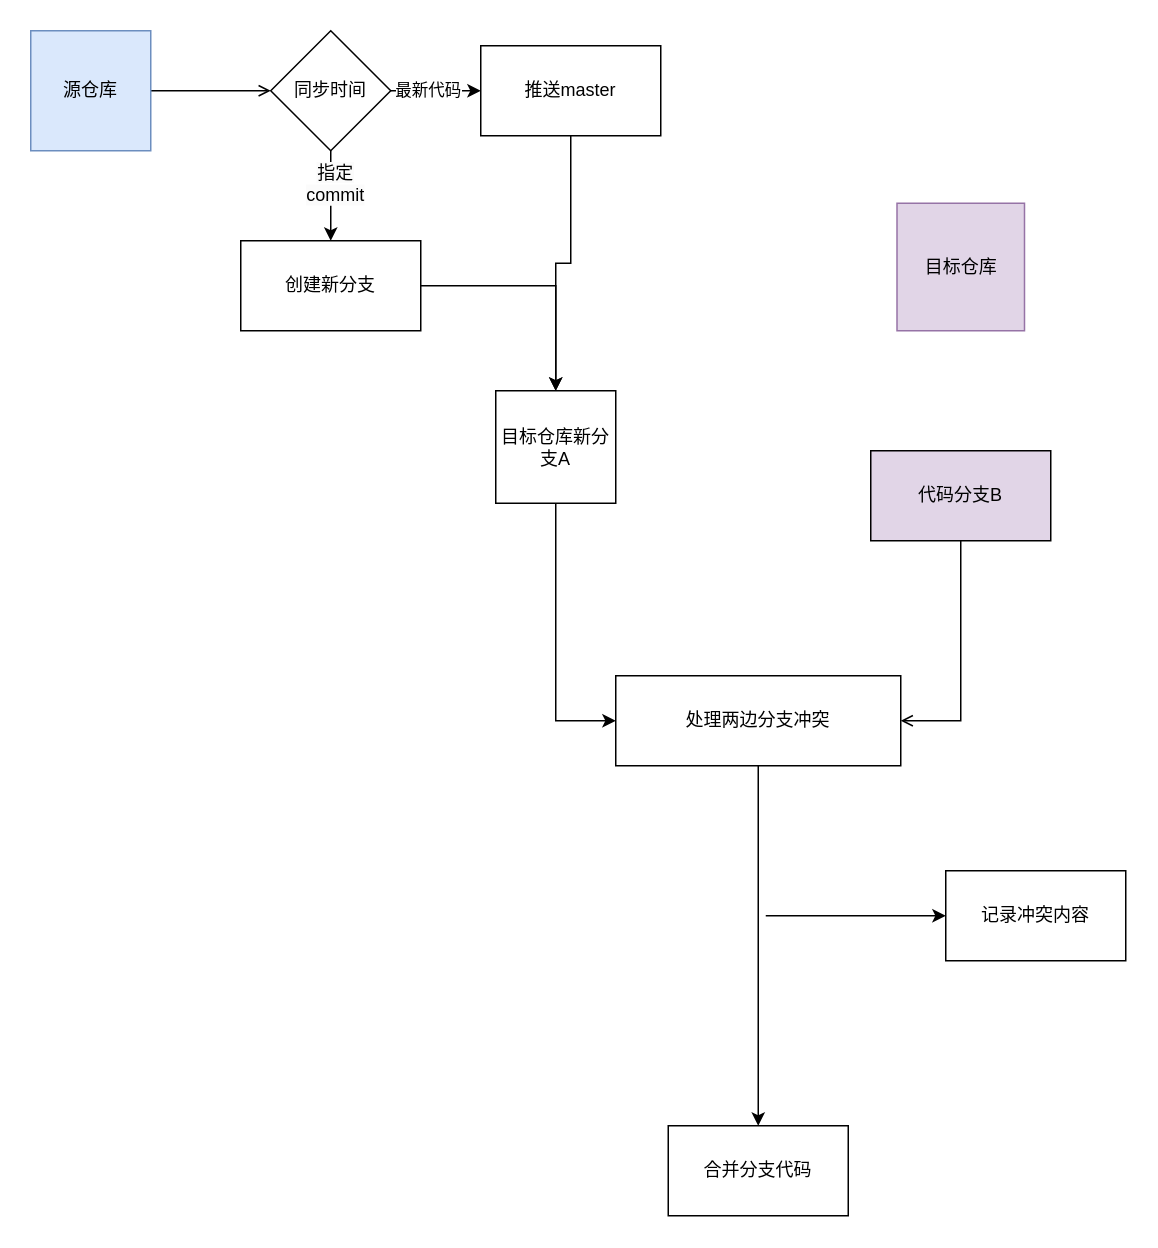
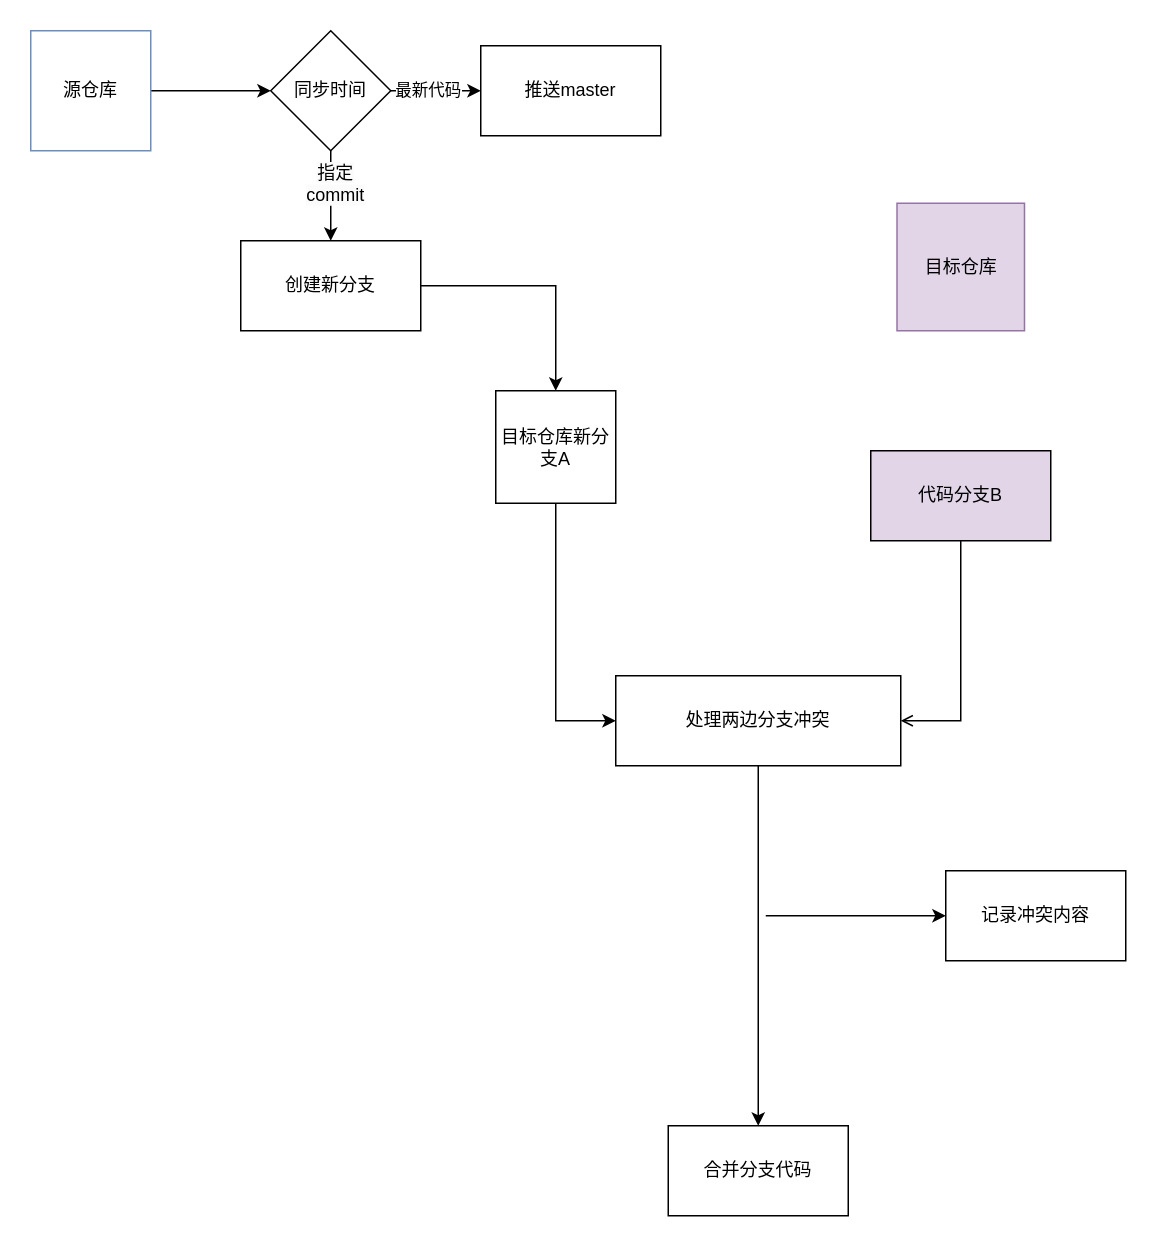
node "源仓库": fillcolor #dae8fc -> #ffffff
edge "源仓库" -> "同步时间": arrowhead open -> classic
edge "推送master" -> "目标仓库新分支A": removed
